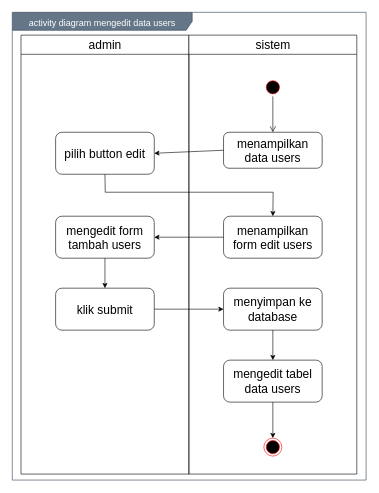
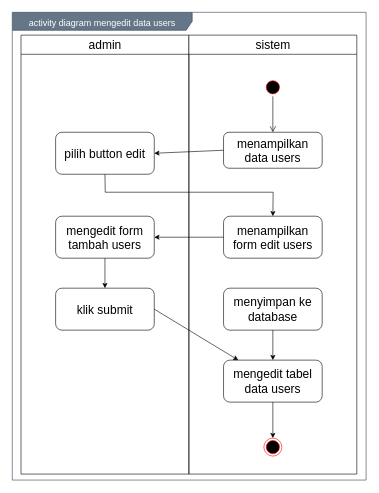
edge "klik submit" -> "menyimpan ke database": now "klik submit" -> "mengedit tabel data users"
